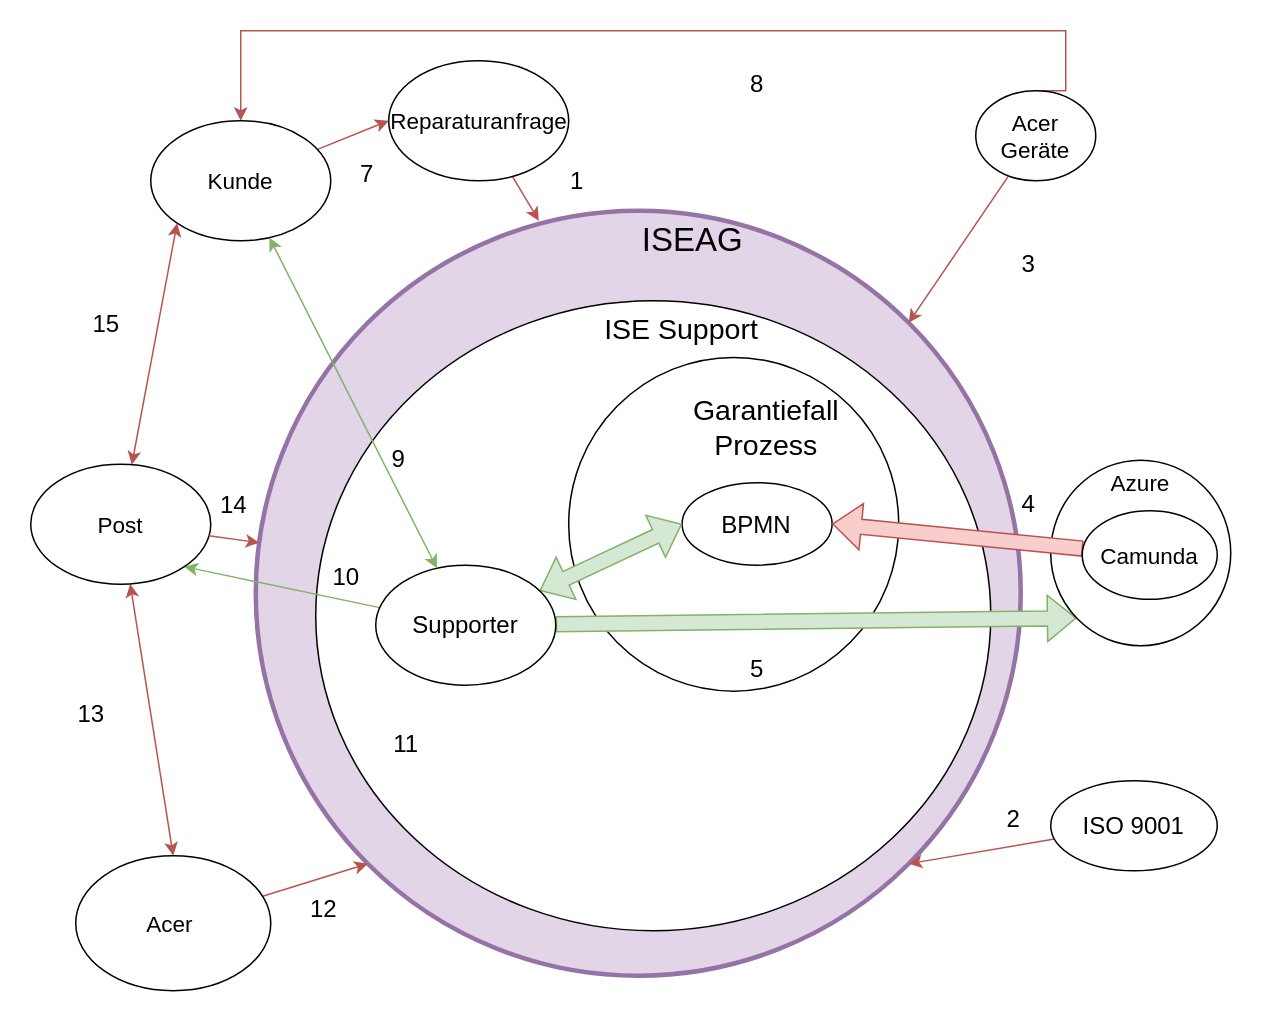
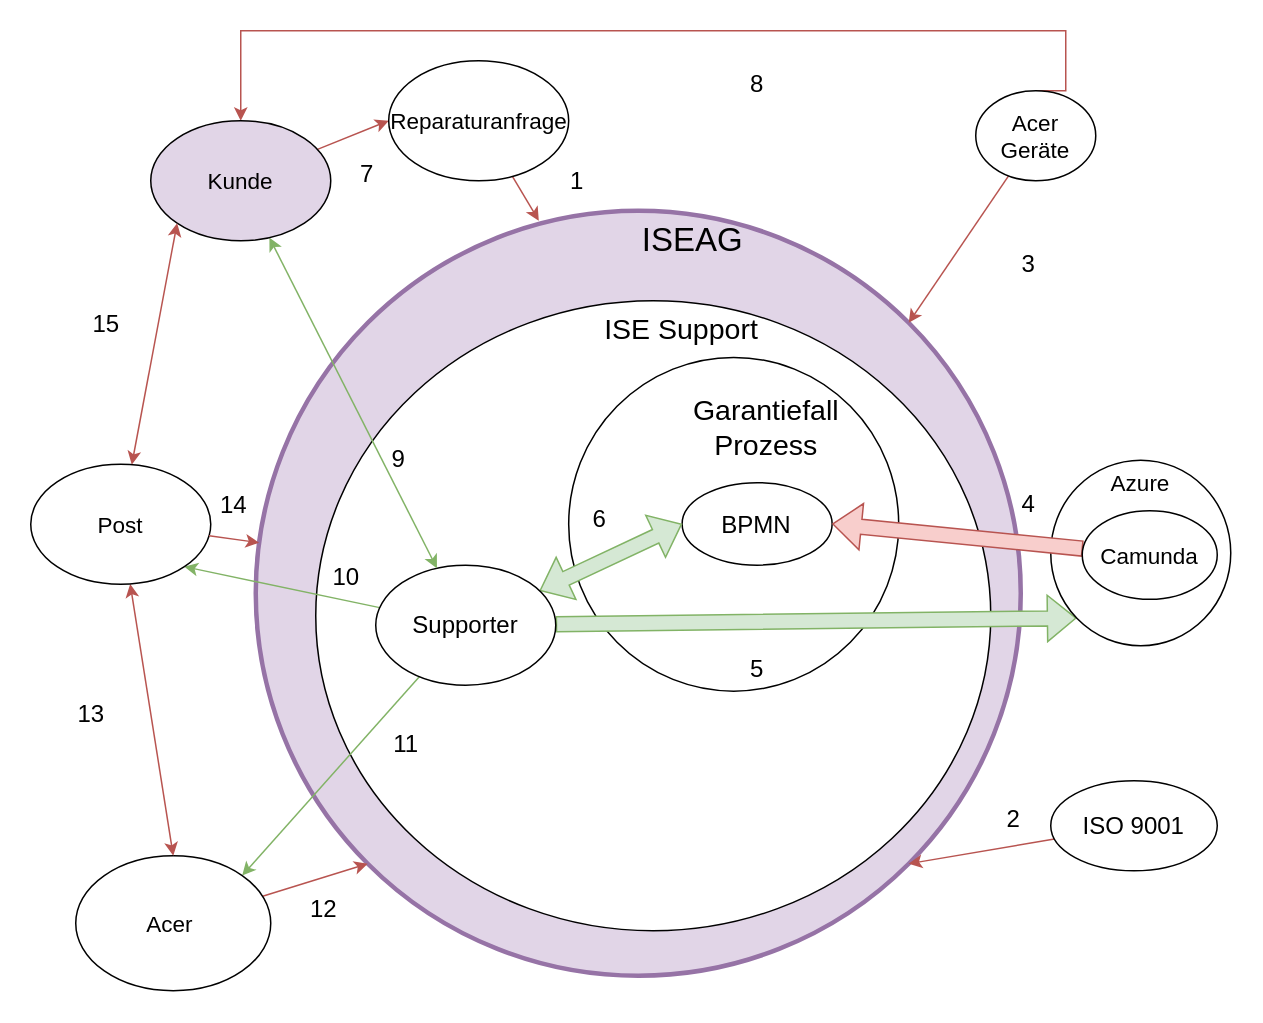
node "Kunde": fillcolor #ffffff -> #e1d5e7
node "6": added
edge "Supporter" -> "Acer": added
